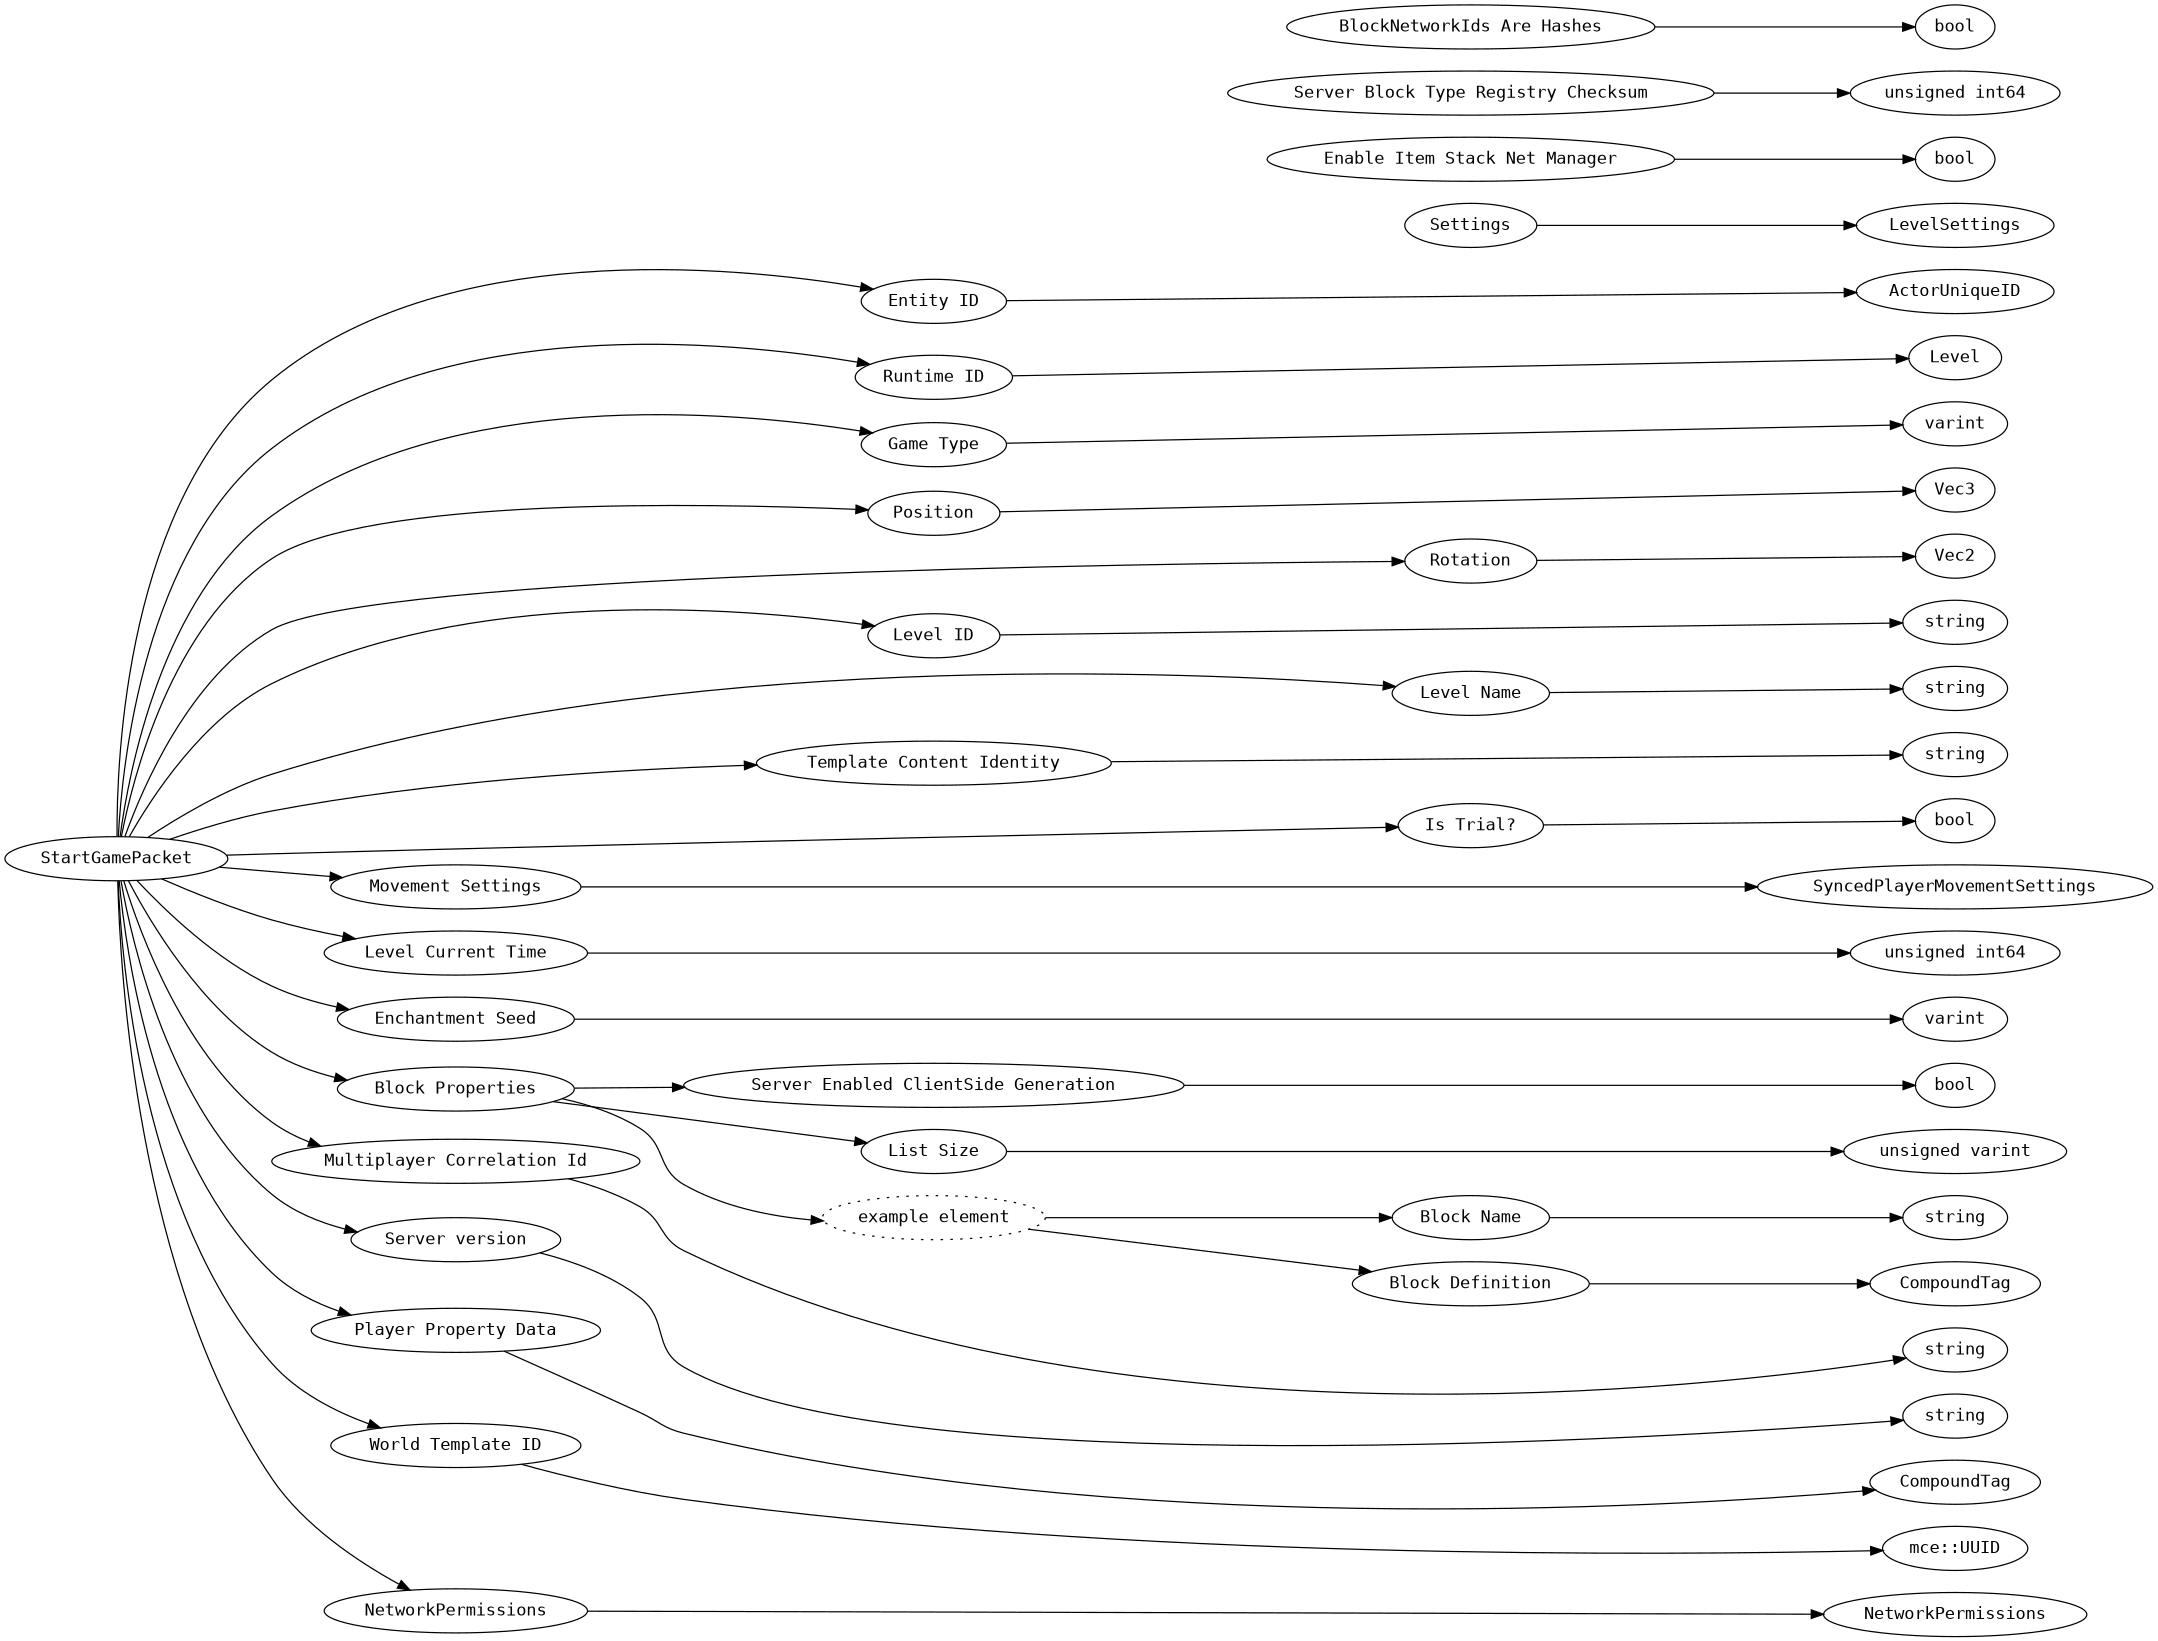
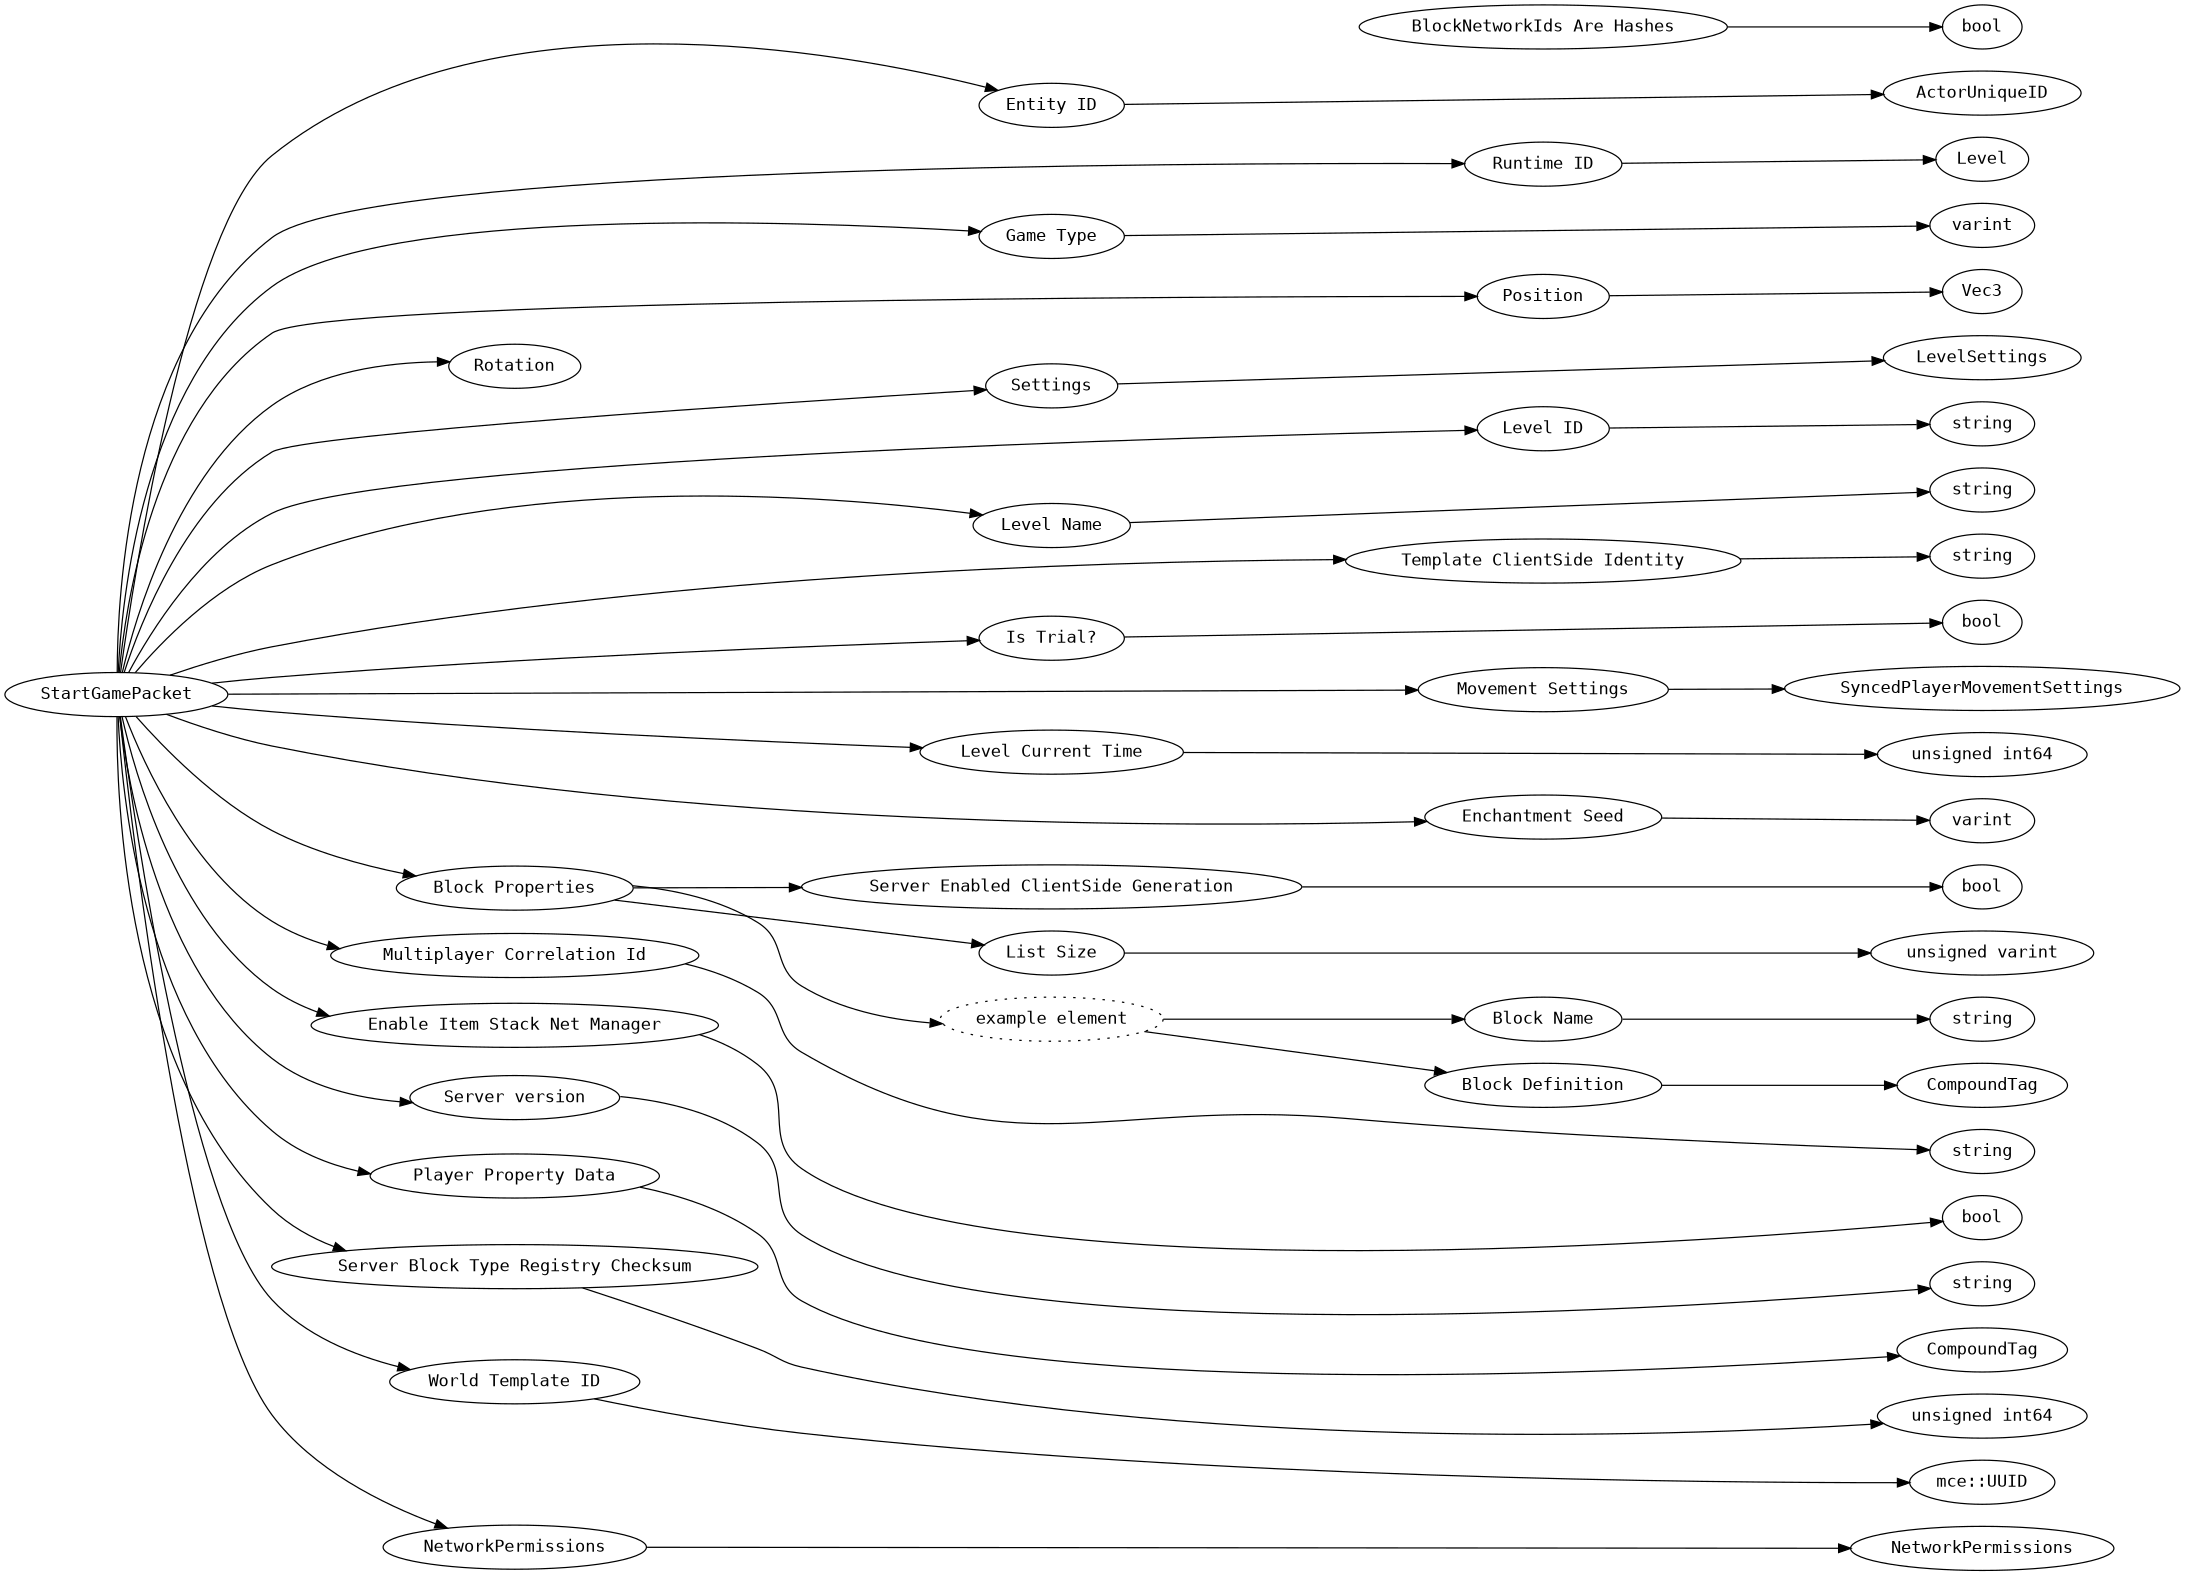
edge "StartGamePacket" -> "Settings": added
node "Vec2": removed
node "Template Content Identity": label "Template Content Identity" -> "Template ClientSide Identity"
edge "StartGamePacket" -> "Enable Item Stack Net Manager": added
edge "StartGamePacket" -> "Server Block Type Registry Checksum": added
